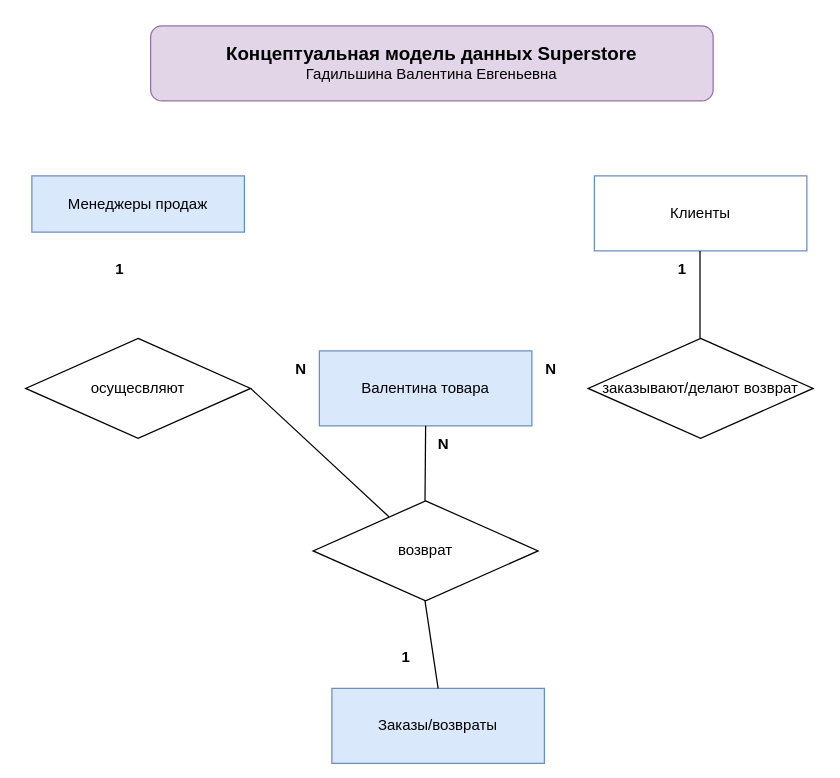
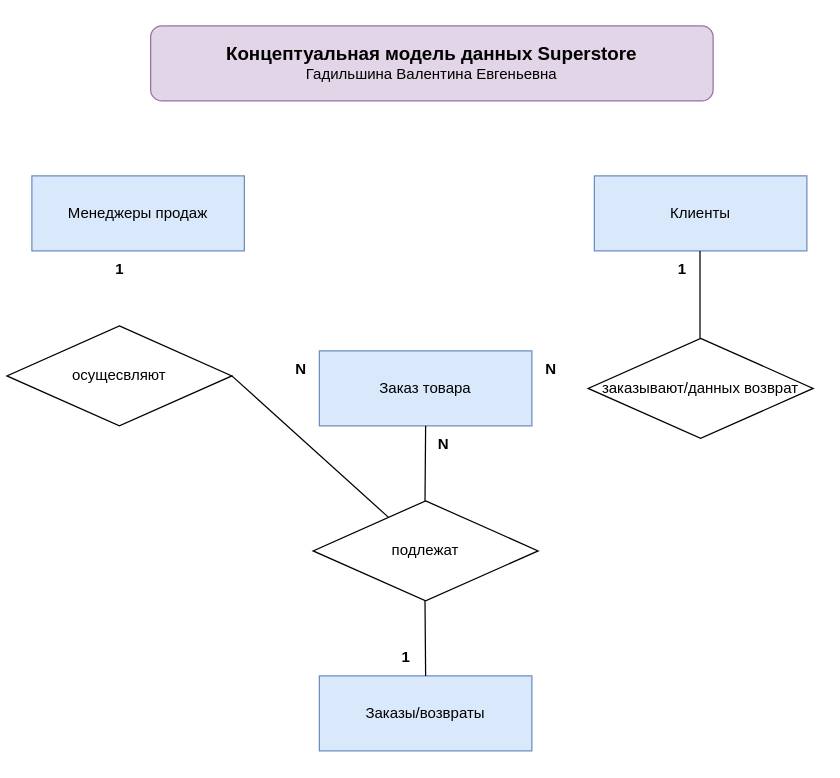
node "Менеджеры продаж": size 213x56 -> 213x75
node "Клиенты": fillcolor #ffffff -> #dae8fc
node "осущесвляют": moved (138, 388) -> (119, 376)
node "Валентина товара": label "Валентина товара" -> "Заказ товара"
node "заказывают/делают возврат": label "заказывают/делают возврат" -> "заказывают/данных возврат"
node "возврат": label "возврат" -> "подлежат"
node "Заказы/возвраты": moved (438, 726) -> (426, 713)
